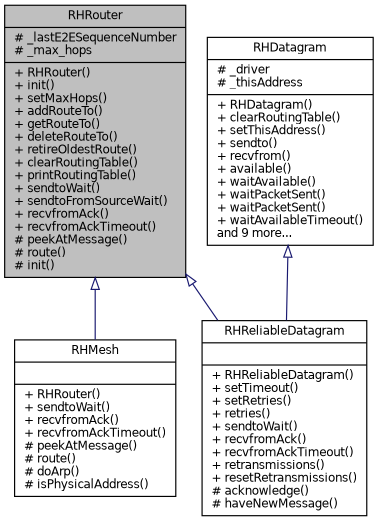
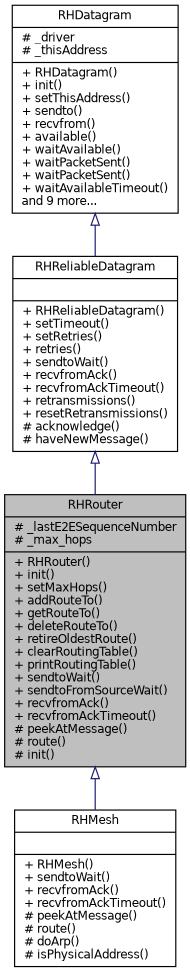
node "RHDatagram": text "+ clearRoutingTable()" -> "+ init()"
edge "RHReliableDatagram" -> "RHRouter": reversed
node "RHMesh": text "+ RHRouter()" -> "+ RHMesh()"
